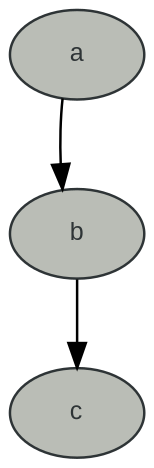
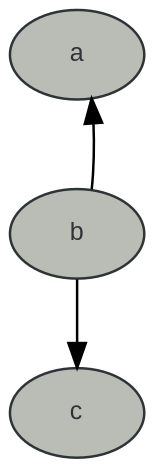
edge "a" -> "b": reversed
